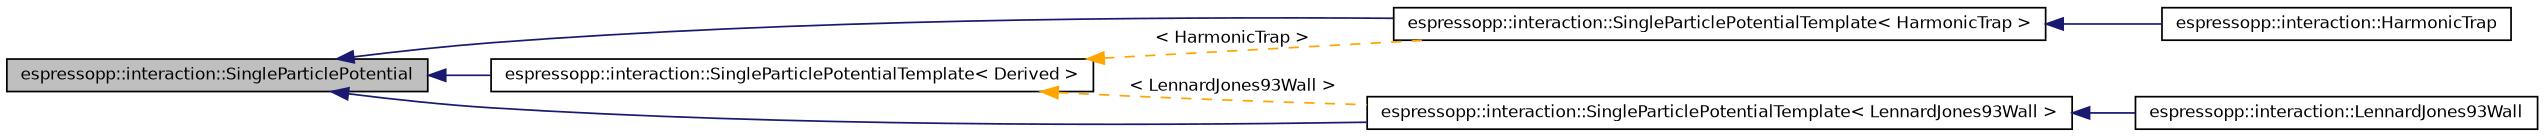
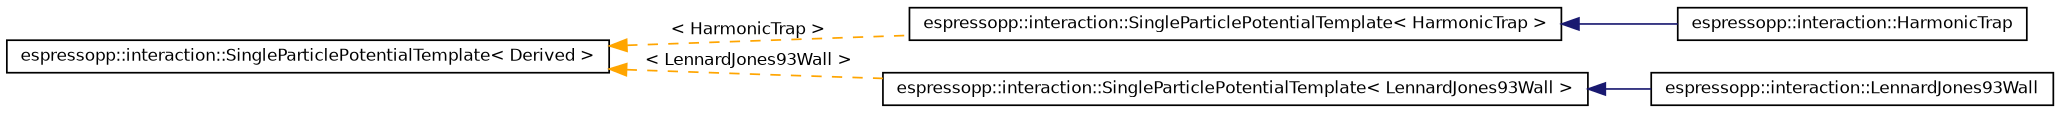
node "espressopp::interaction::SingleParticlePotential": removed
